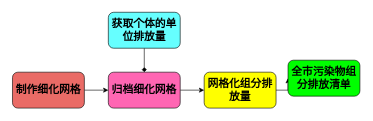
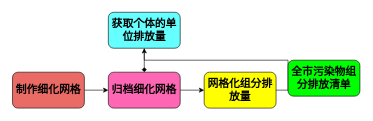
edge "网格化组分排放量" -> "全市污染物组分排放清单": now "网格化组分排放量" -> "获取个体的单位排放量"
